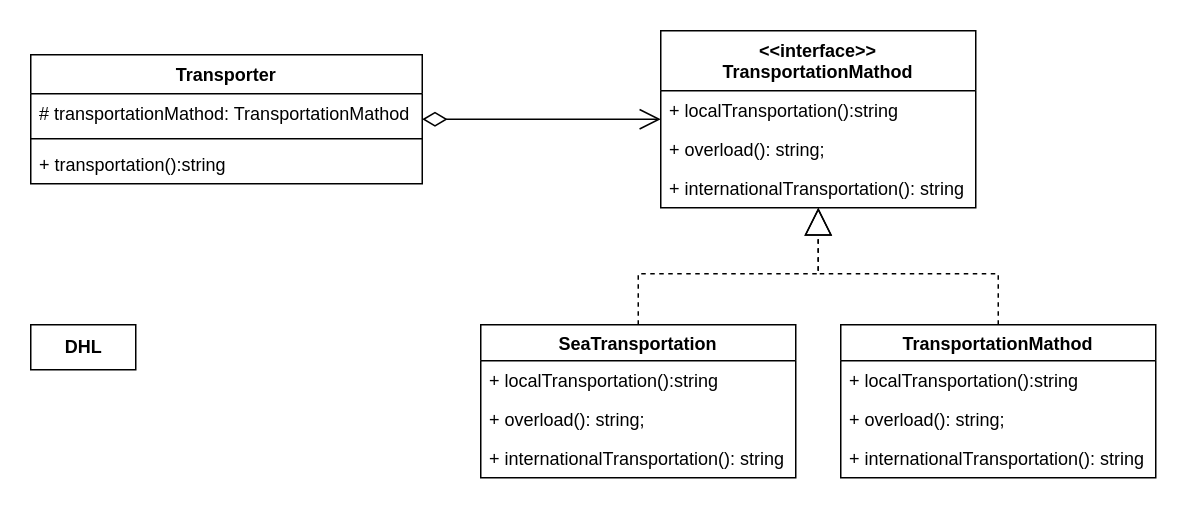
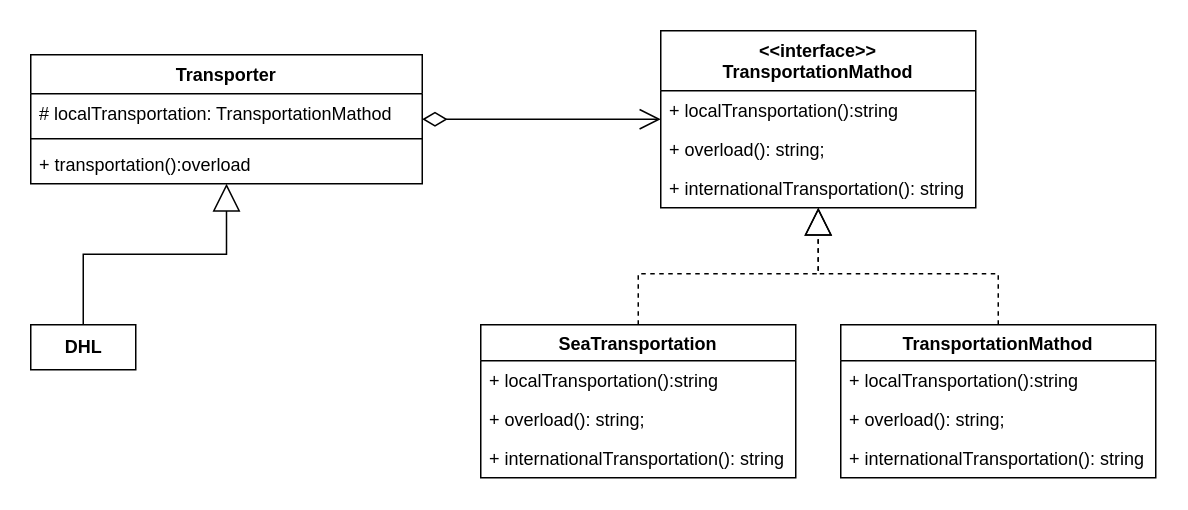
node "# transportationMathod: TransportationMathod": label "# transportationMathod: TransportationMathod" -> "# localTransportation: TransportationMathod"
node "+ transportation():string": label "+ transportation():string" -> "+ transportation():overload"
edge "DHL" -> "Transporter": added
